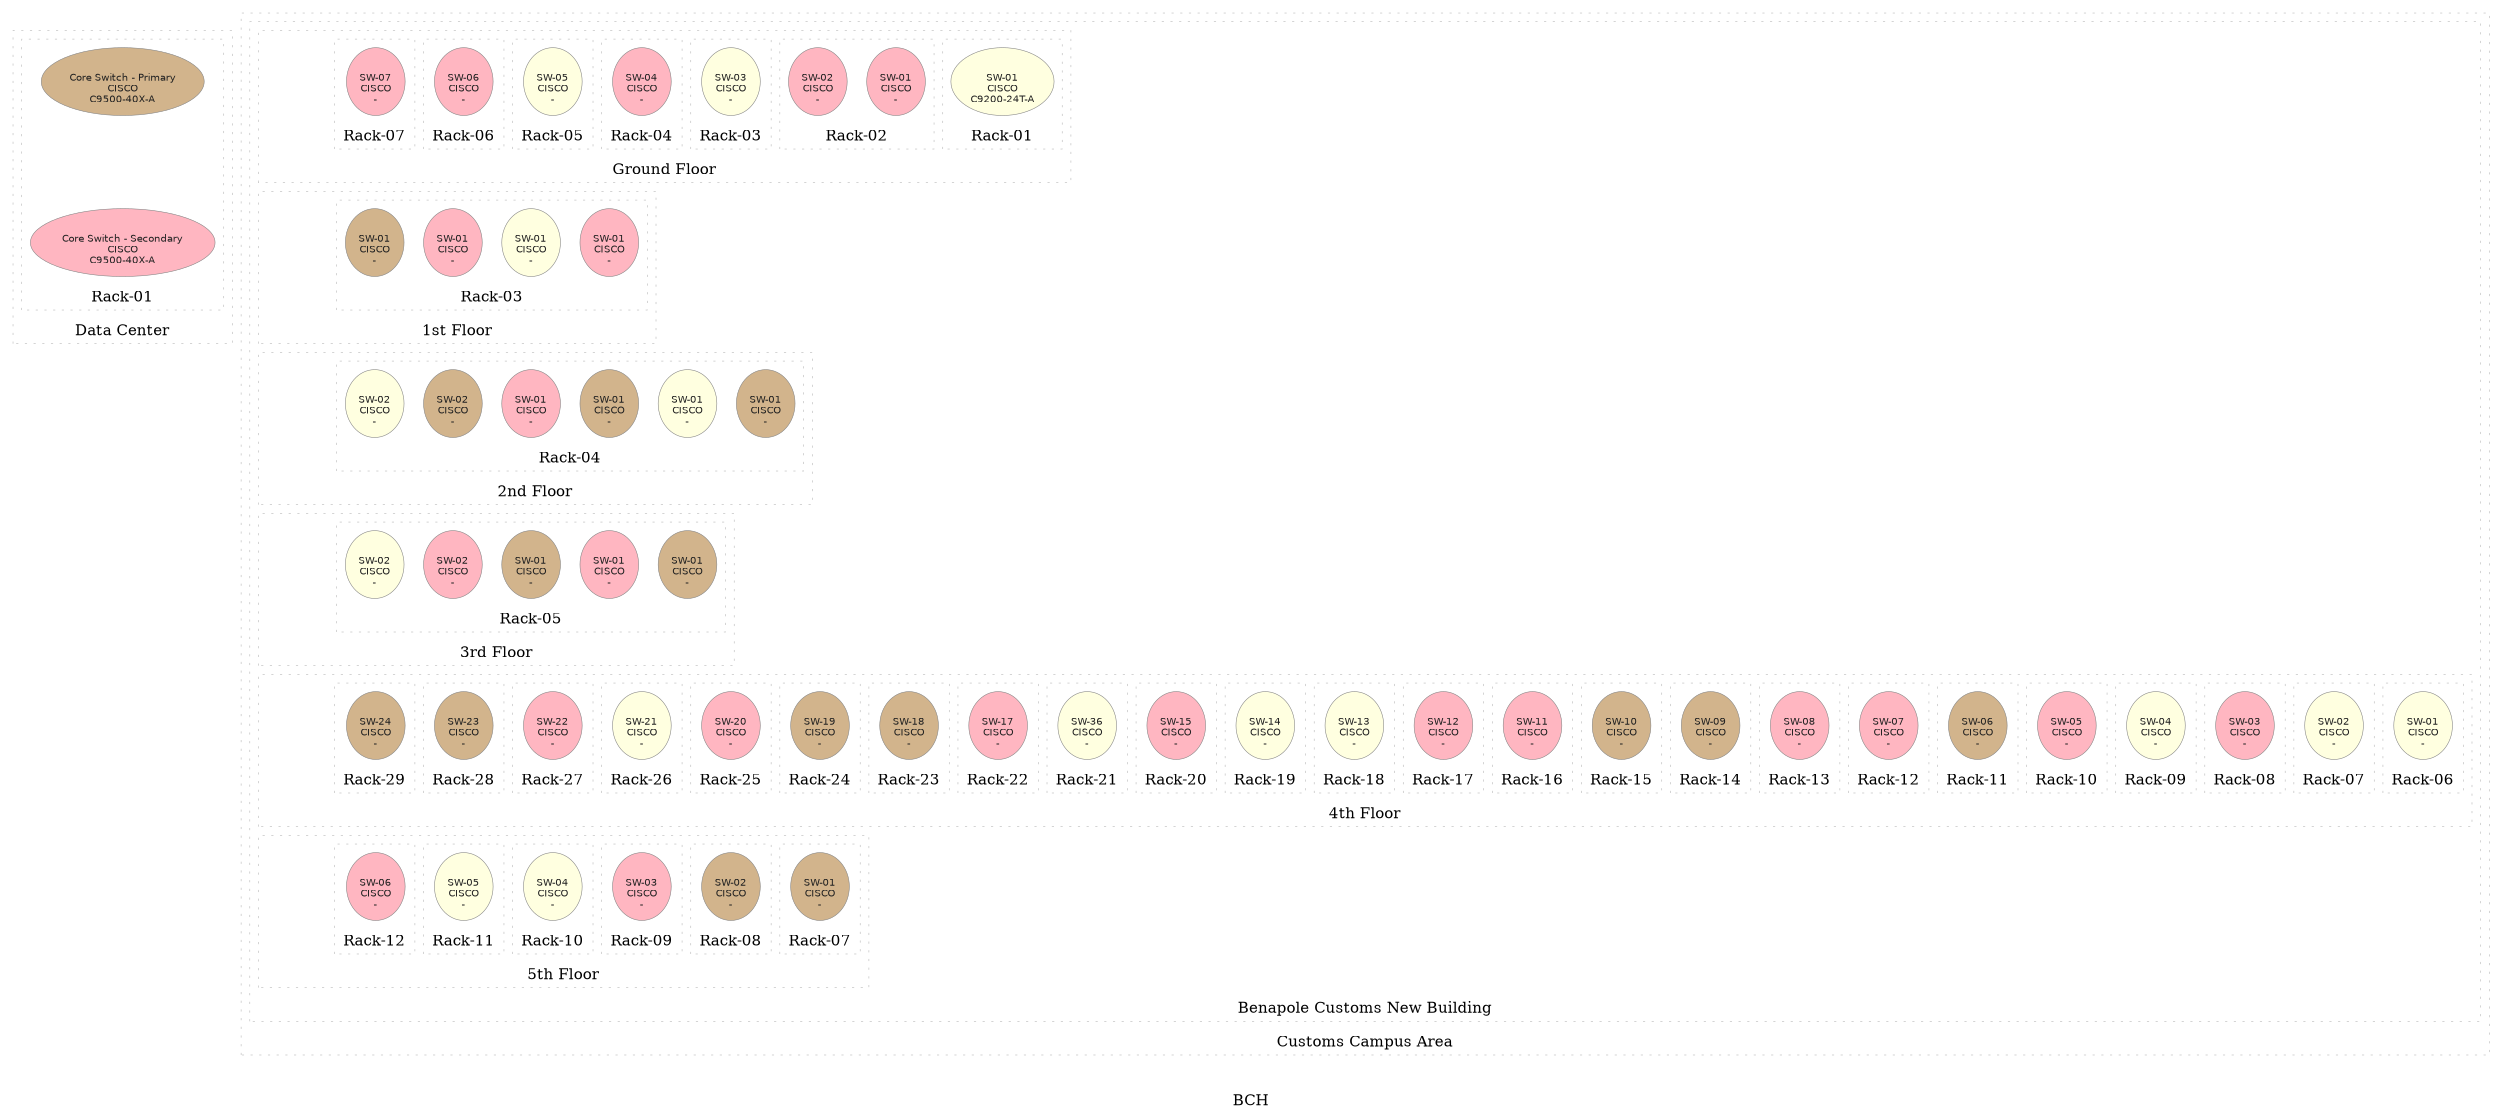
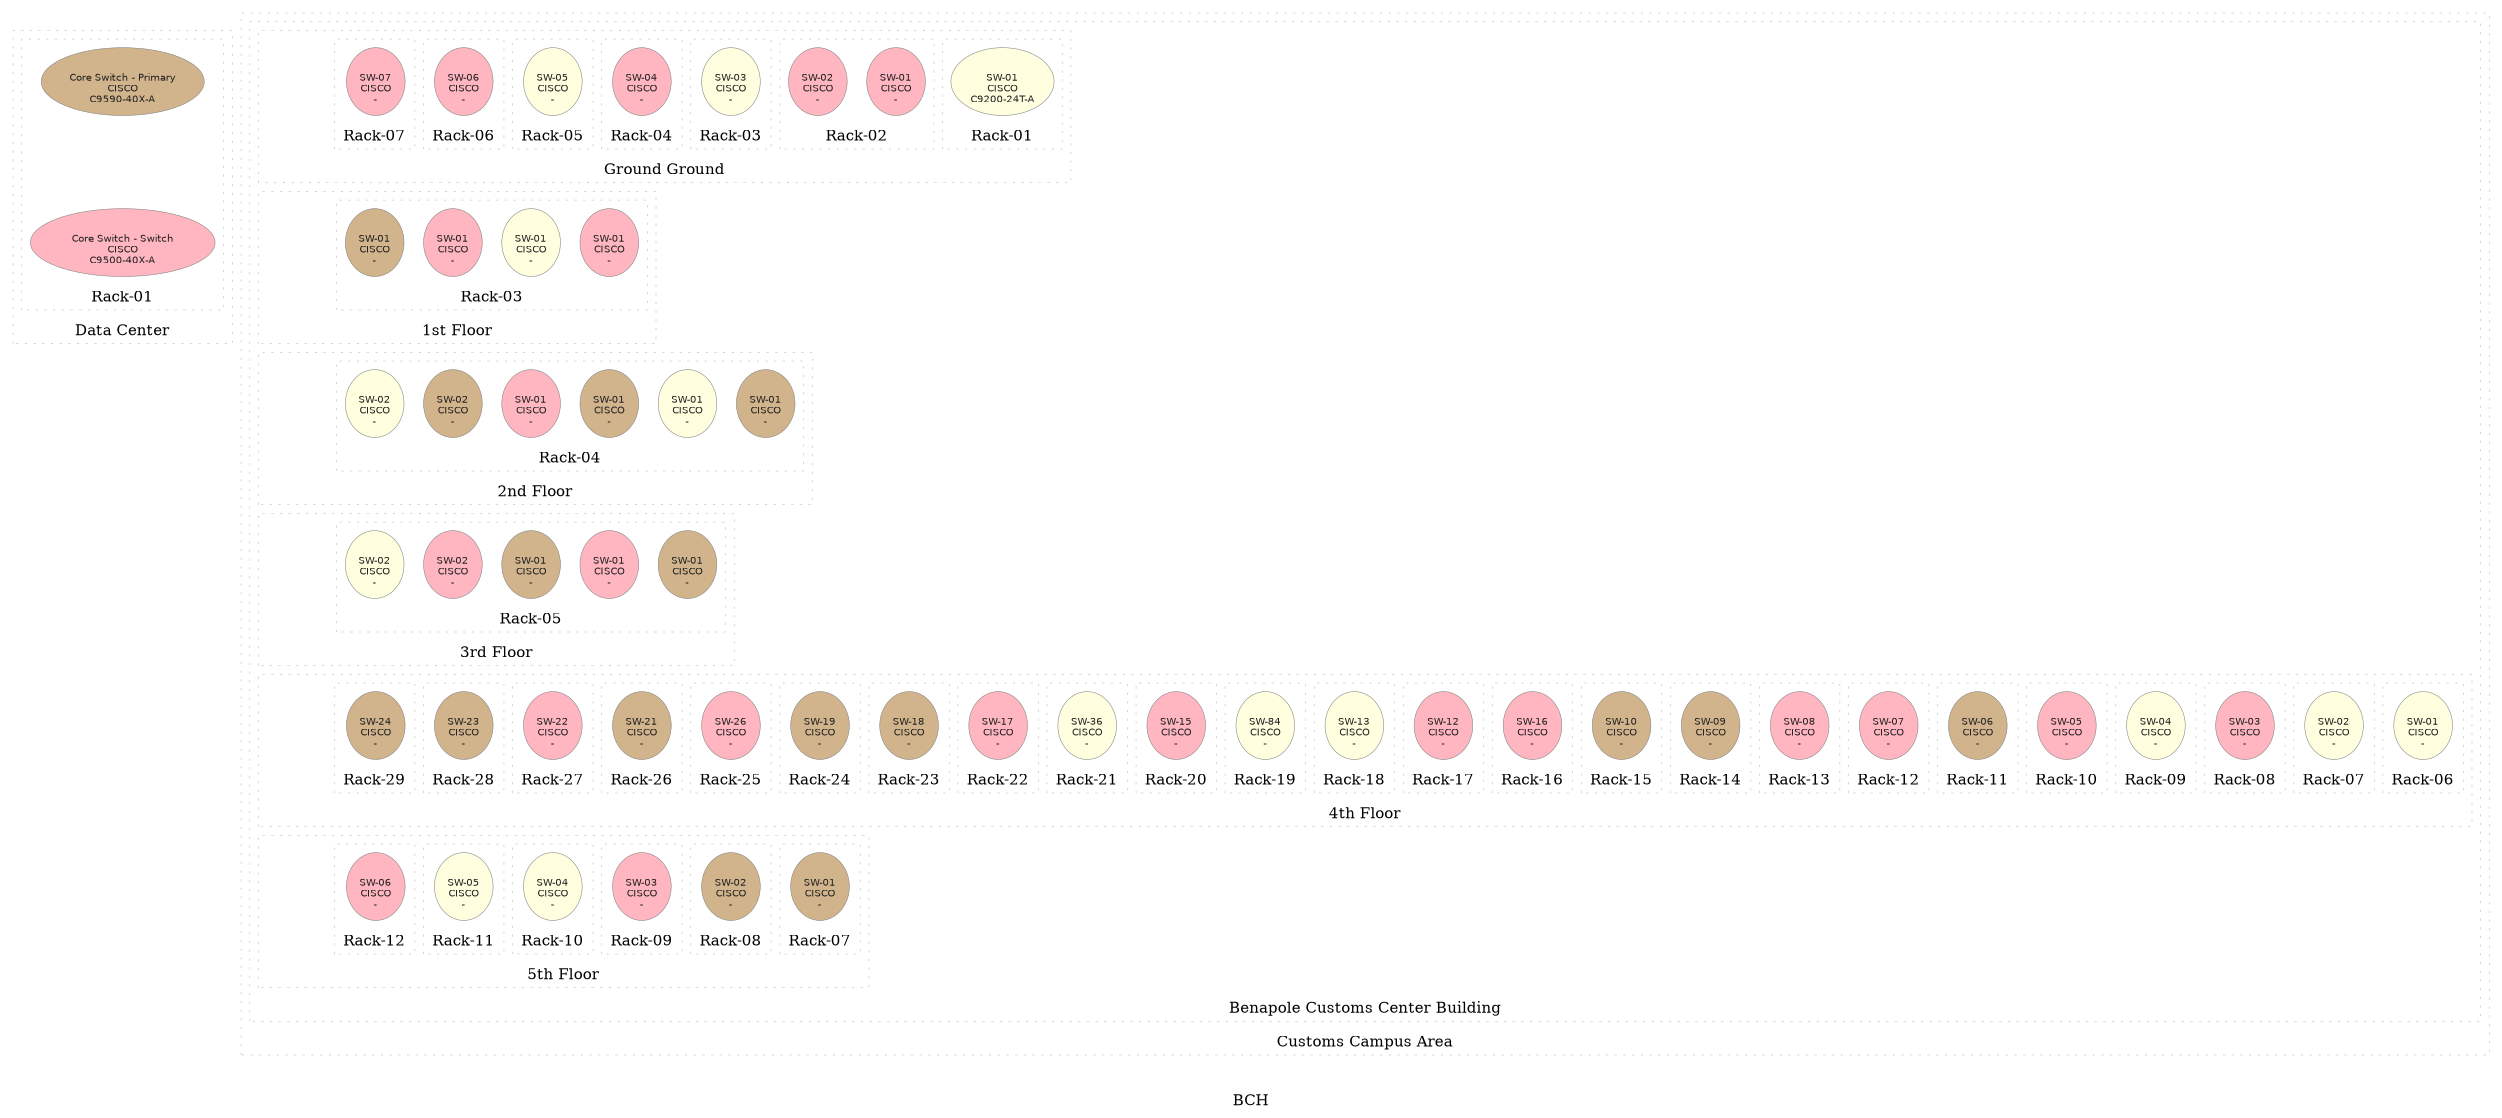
node "Core Switch - Primary CISCO C9500-40X-A": label "Core Switch - Primary CISCO C9500-40X-A" -> "Core Switch - Primary CISCO C9590-40X-A"
cluster "Ground Floor": label "Ground Floor" -> "Ground Ground"
node "Core Switch - Secondary CISCO C9500-40X-A": label "Core Switch - Secondary CISCO C9500-40X-A" -> "Core Switch - Switch CISCO C9500-40X-A"
node "SW-21 CISCO -": fillcolor lightyellow -> tan
node "SW-20 CISCO -": label "SW-20 CISCO -" -> "SW-26 CISCO -"
node "SW-14 CISCO -": label "SW-14 CISCO -" -> "SW-84 CISCO -"
node "SW-11 CISCO -": label "SW-11 CISCO -" -> "SW-16 CISCO -"
cluster "Benapole Customs New Building": label "Benapole Customs New Building" -> "Benapole Customs Center Building"
